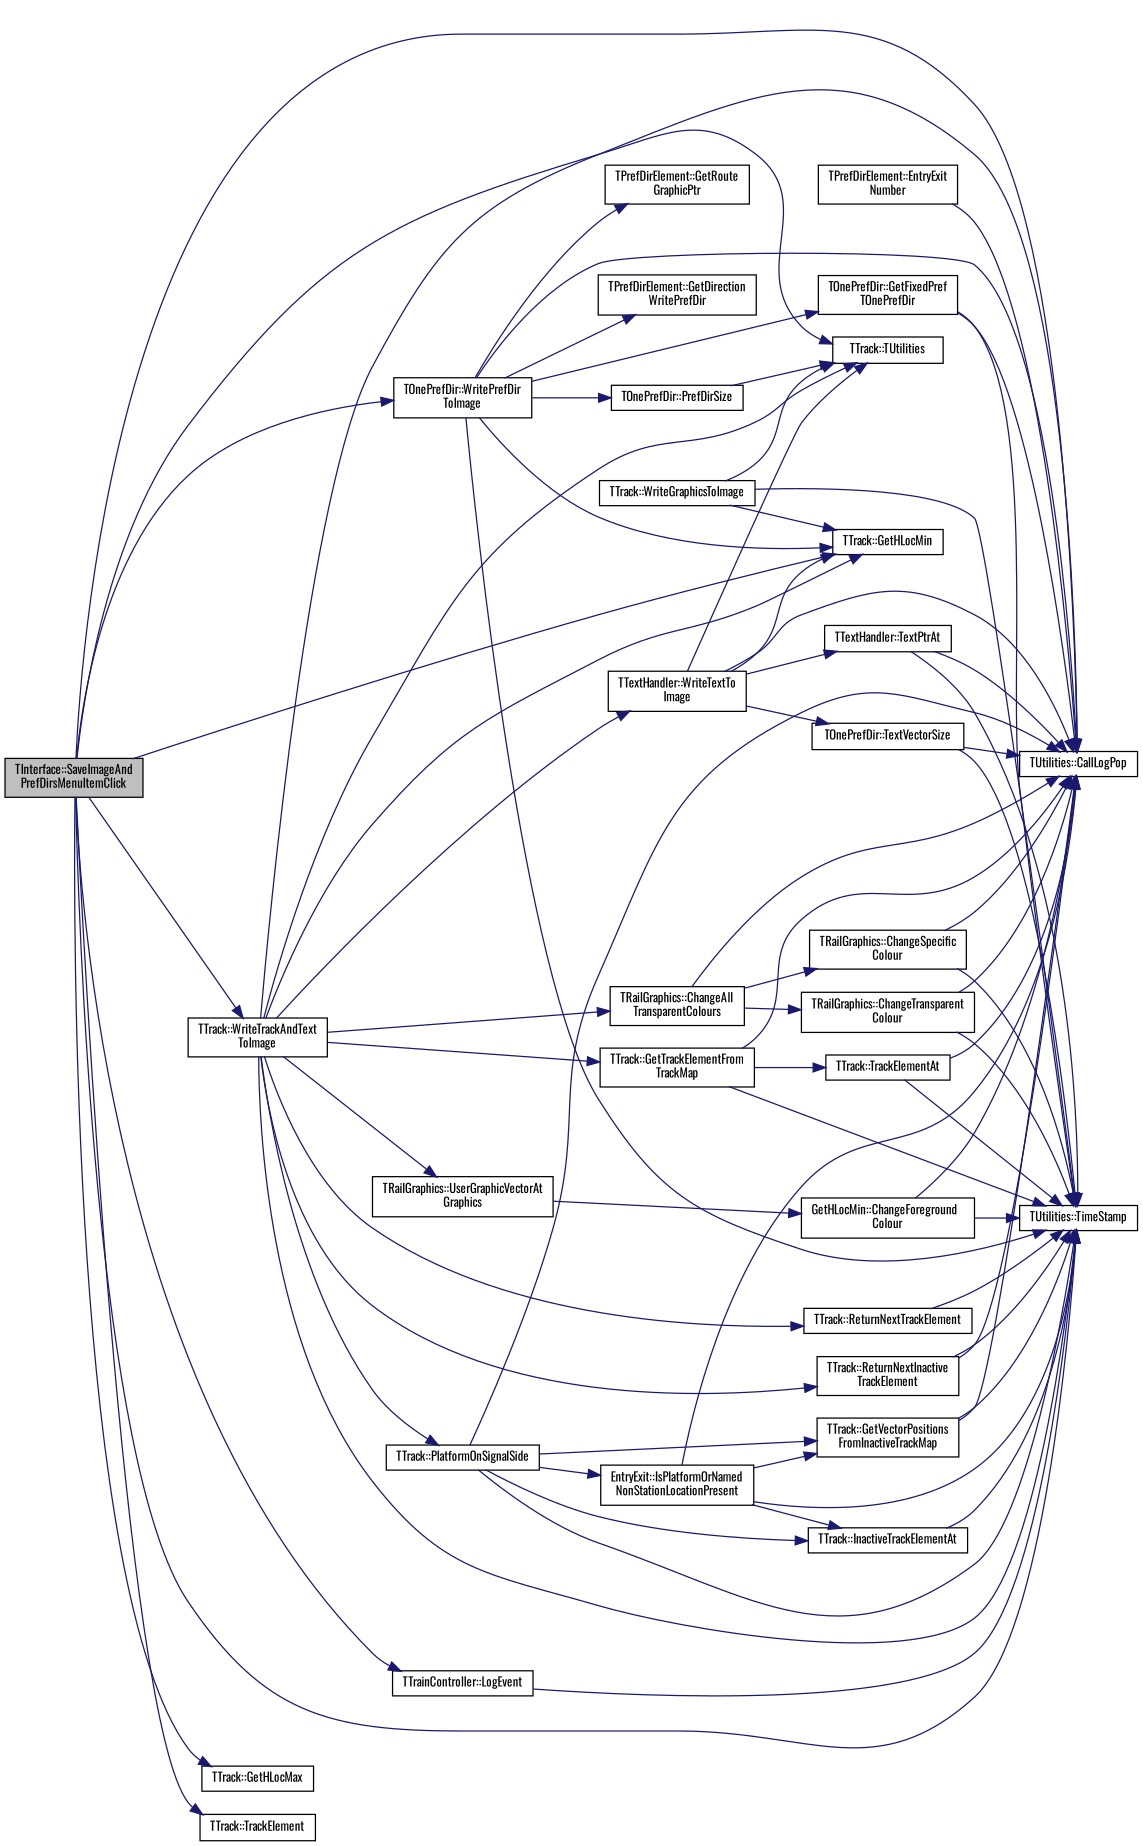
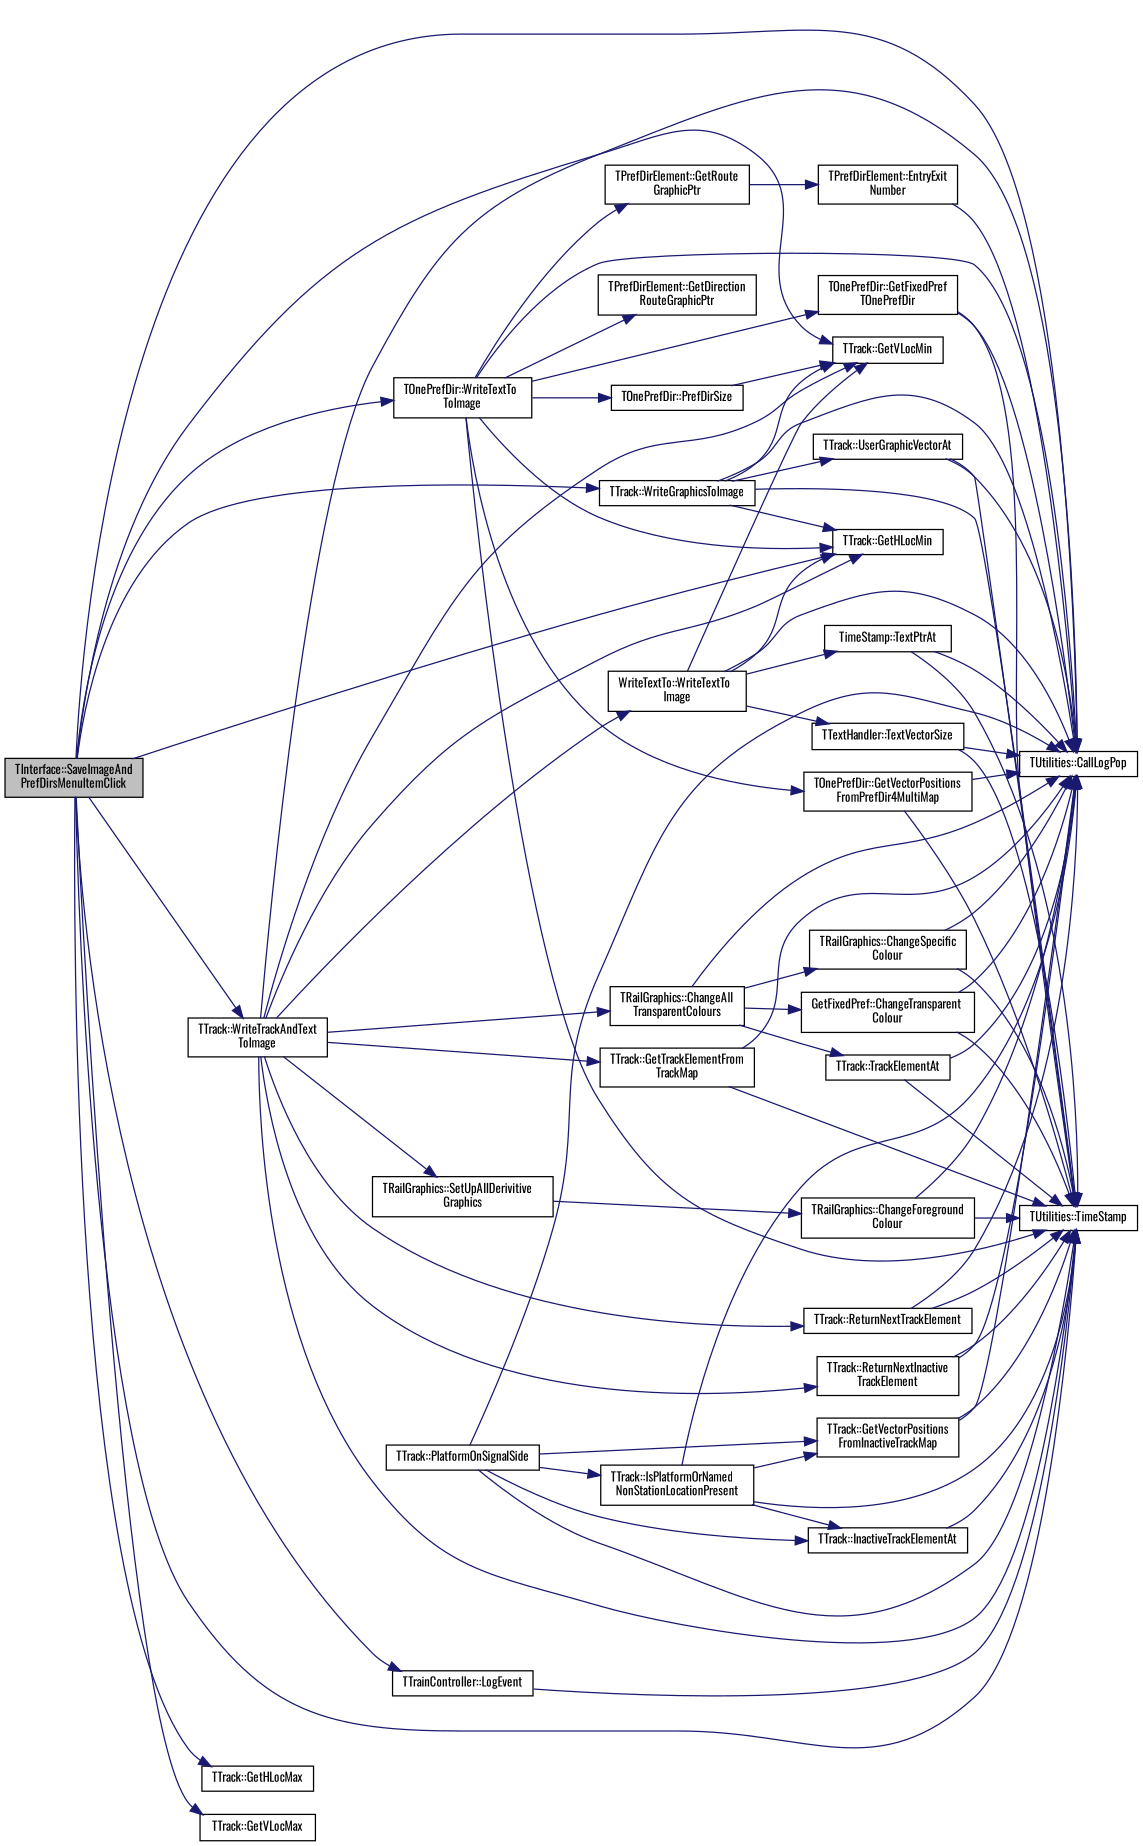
edge "TPrefDirElement::GetRoute GraphicPtr" -> "TPrefDirElement::EntryExit Number": added
node "TPrefDirElement::GetDirection WritePrefDir": label "TPrefDirElement::GetDirection WritePrefDir" -> "TPrefDirElement::GetDirection RouteGraphicPtr"
node "TTrack::TUtilities": label "TTrack::TUtilities" -> "TTrack::GetVLocMin"
node "TOnePrefDir::WritePrefDir ToImage": label "TOnePrefDir::WritePrefDir ToImage" -> "TOnePrefDir::WriteTextTo ToImage"
edge "TTrack::WriteGraphicsToImage" -> "TUtilities::CallLogPop": added
node "TTrack::UserGraphicVectorAt": added
edge "TInterface::SaveImageAnd PrefDirsMenuItemClick" -> "TTrack::WriteGraphicsToImage": added
node "TTextHandler::TextPtrAt": label "TTextHandler::TextPtrAt" -> "TimeStamp::TextPtrAt"
node "TTextHandler::WriteTextTo Image": label "TTextHandler::WriteTextTo Image" -> "WriteTextTo::WriteTextTo Image"
node "TOnePrefDir::TextVectorSize": label "TOnePrefDir::TextVectorSize" -> "TTextHandler::TextVectorSize"
node "TOnePrefDir::GetVectorPositions FromPrefDir4MultiMap": added
node "TRailGraphics::ChangeTransparent Colour": label "TRailGraphics::ChangeTransparent Colour" -> "GetFixedPref::ChangeTransparent Colour"
edge "TTrack::GetTrackElementFrom TrackMap" -> "TTrack::TrackElementAt": now "TRailGraphics::ChangeAll TransparentColours" -> "TTrack::TrackElementAt"
edge "TTrack::ReturnNextTrackElement" -> "TUtilities::CallLogPop": added
node "TRailGraphics::UserGraphicVectorAt Graphics": label "TRailGraphics::UserGraphicVectorAt Graphics" -> "TRailGraphics::SetUpAllDerivitive Graphics"
node "GetHLocMin::ChangeForeground Colour": label "GetHLocMin::ChangeForeground Colour" -> "TRailGraphics::ChangeForeground Colour"
edge "TTrack::WriteTrackAndText ToImage" -> "TTrack::PlatformOnSignalSide": removed
node "EntryExit::IsPlatformOrNamed NonStationLocationPresent": label "EntryExit::IsPlatformOrNamed NonStationLocationPresent" -> "TTrack::IsPlatformOrNamed NonStationLocationPresent"
node "TTrack::TrackElement": label "TTrack::TrackElement" -> "TTrack::GetVLocMax"
